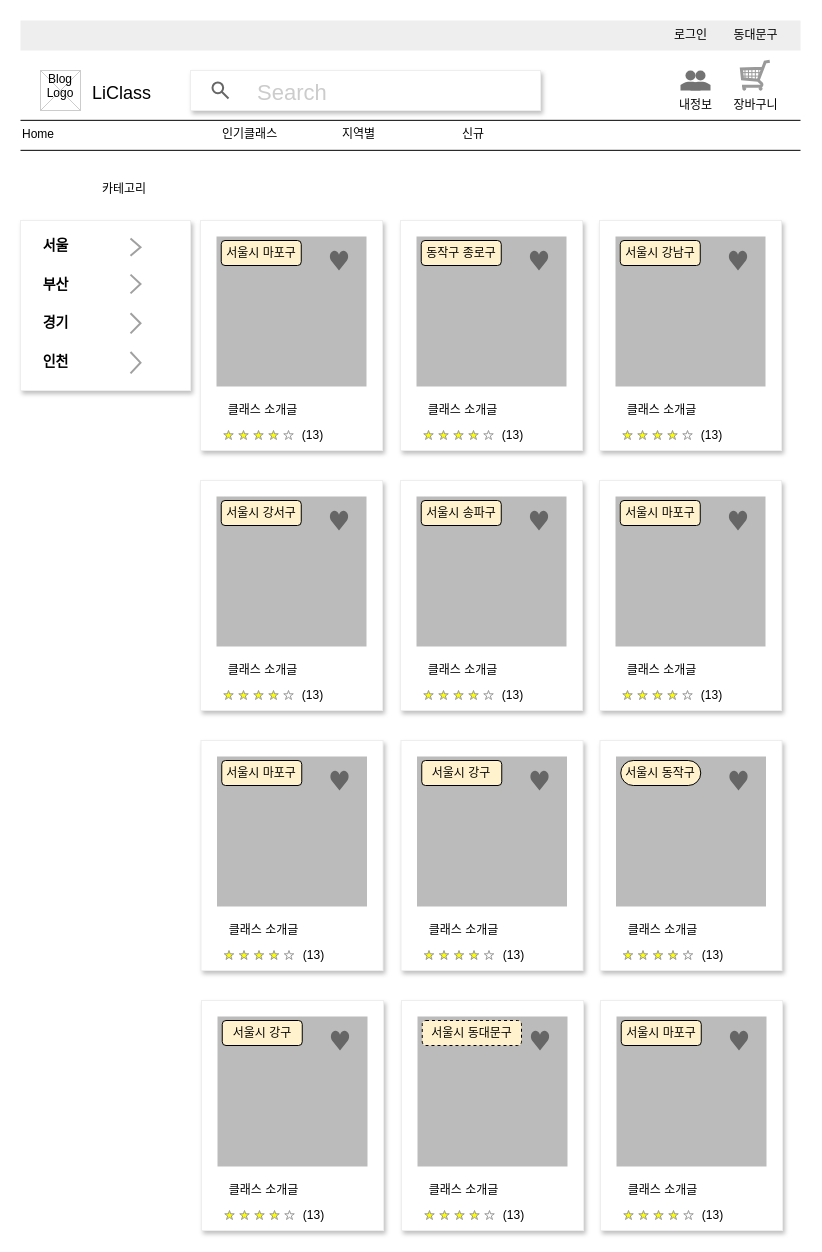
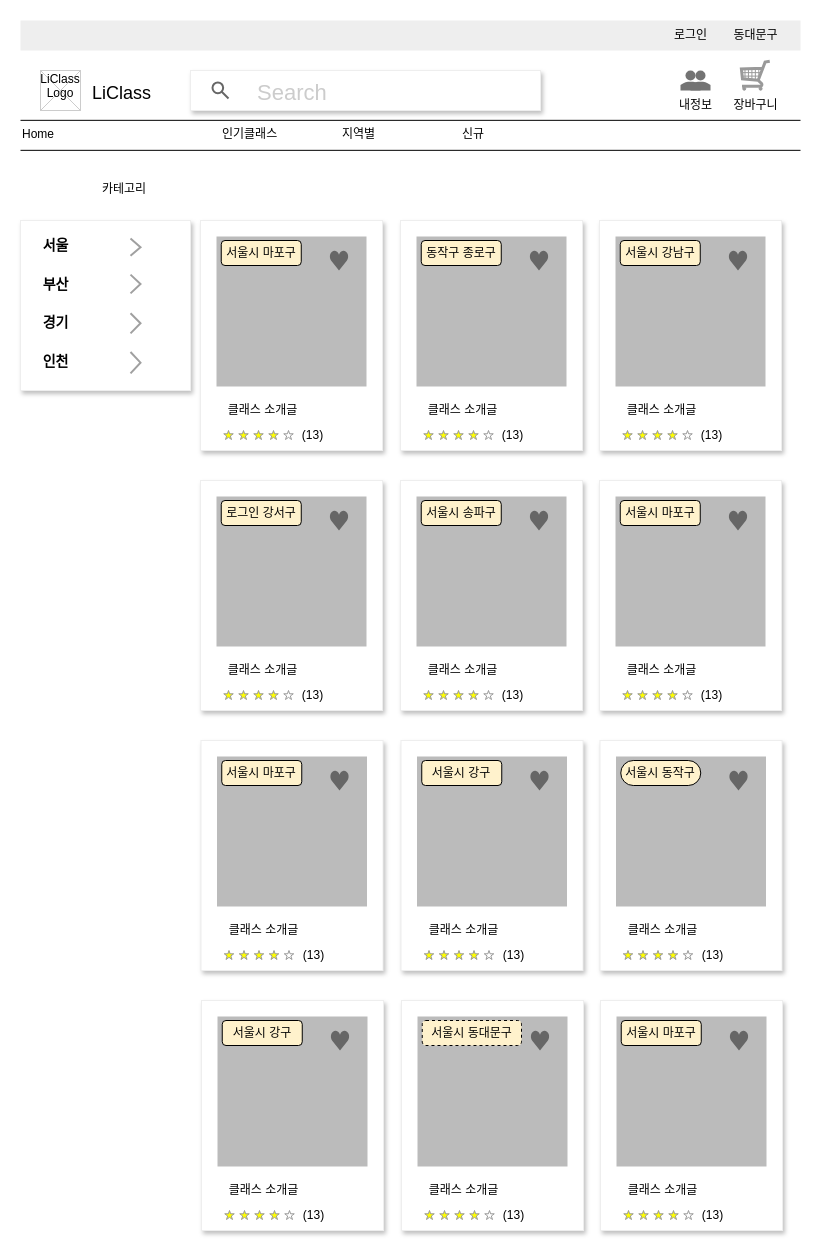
node "Blog Logo": label "Blog Logo" -> "LiClass Logo"
node "서울시 강서구": label "서울시 강서구" -> "로그인 강서구"
